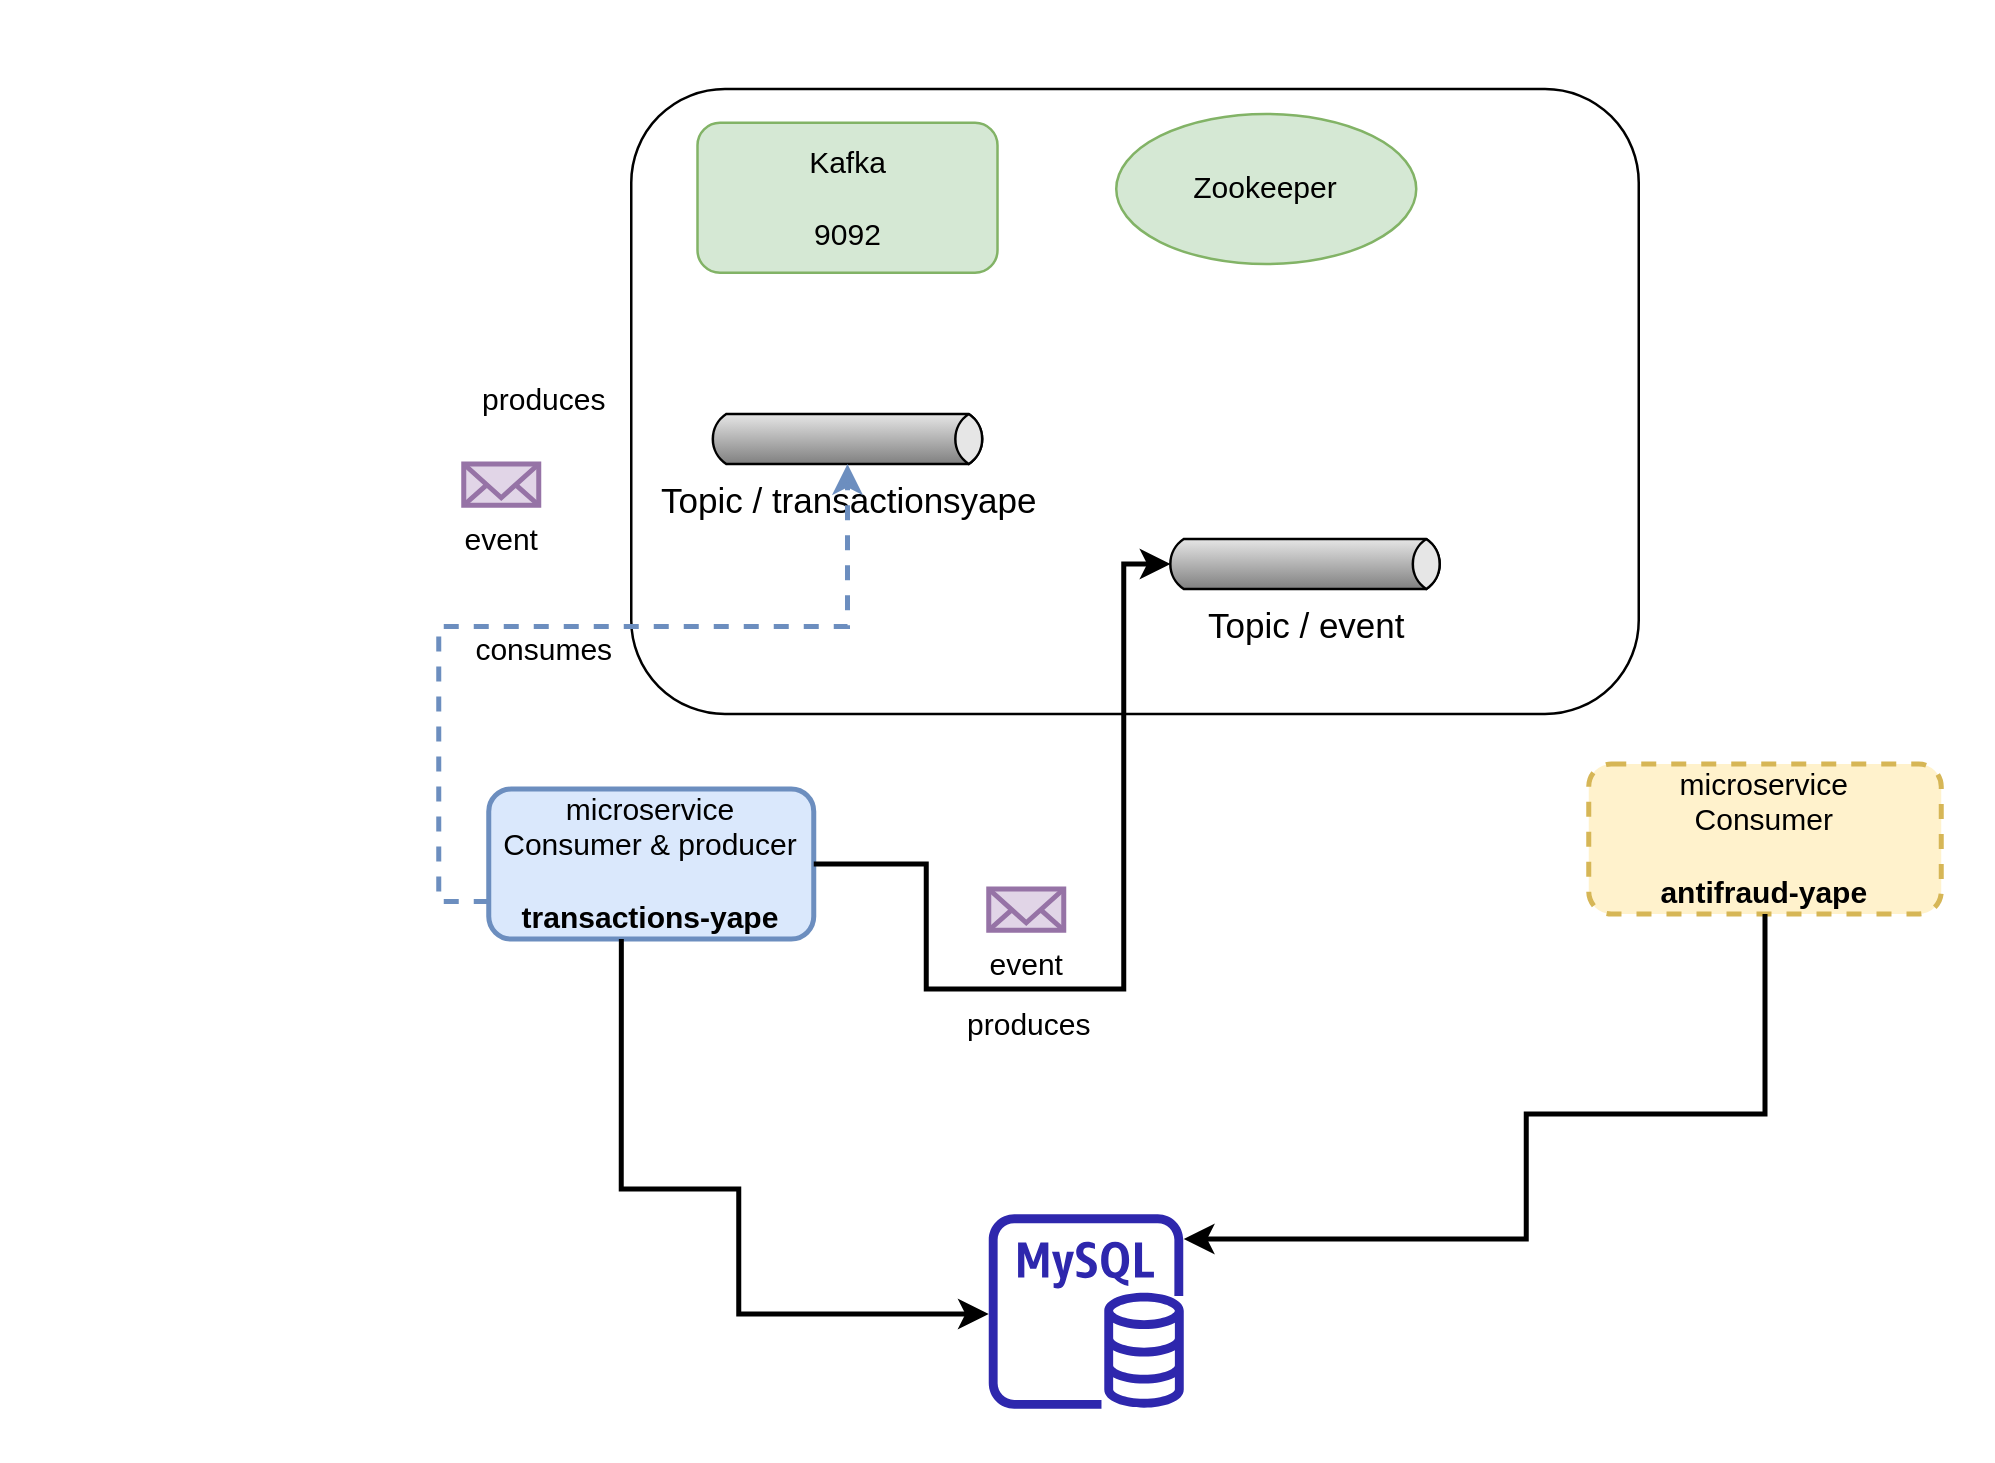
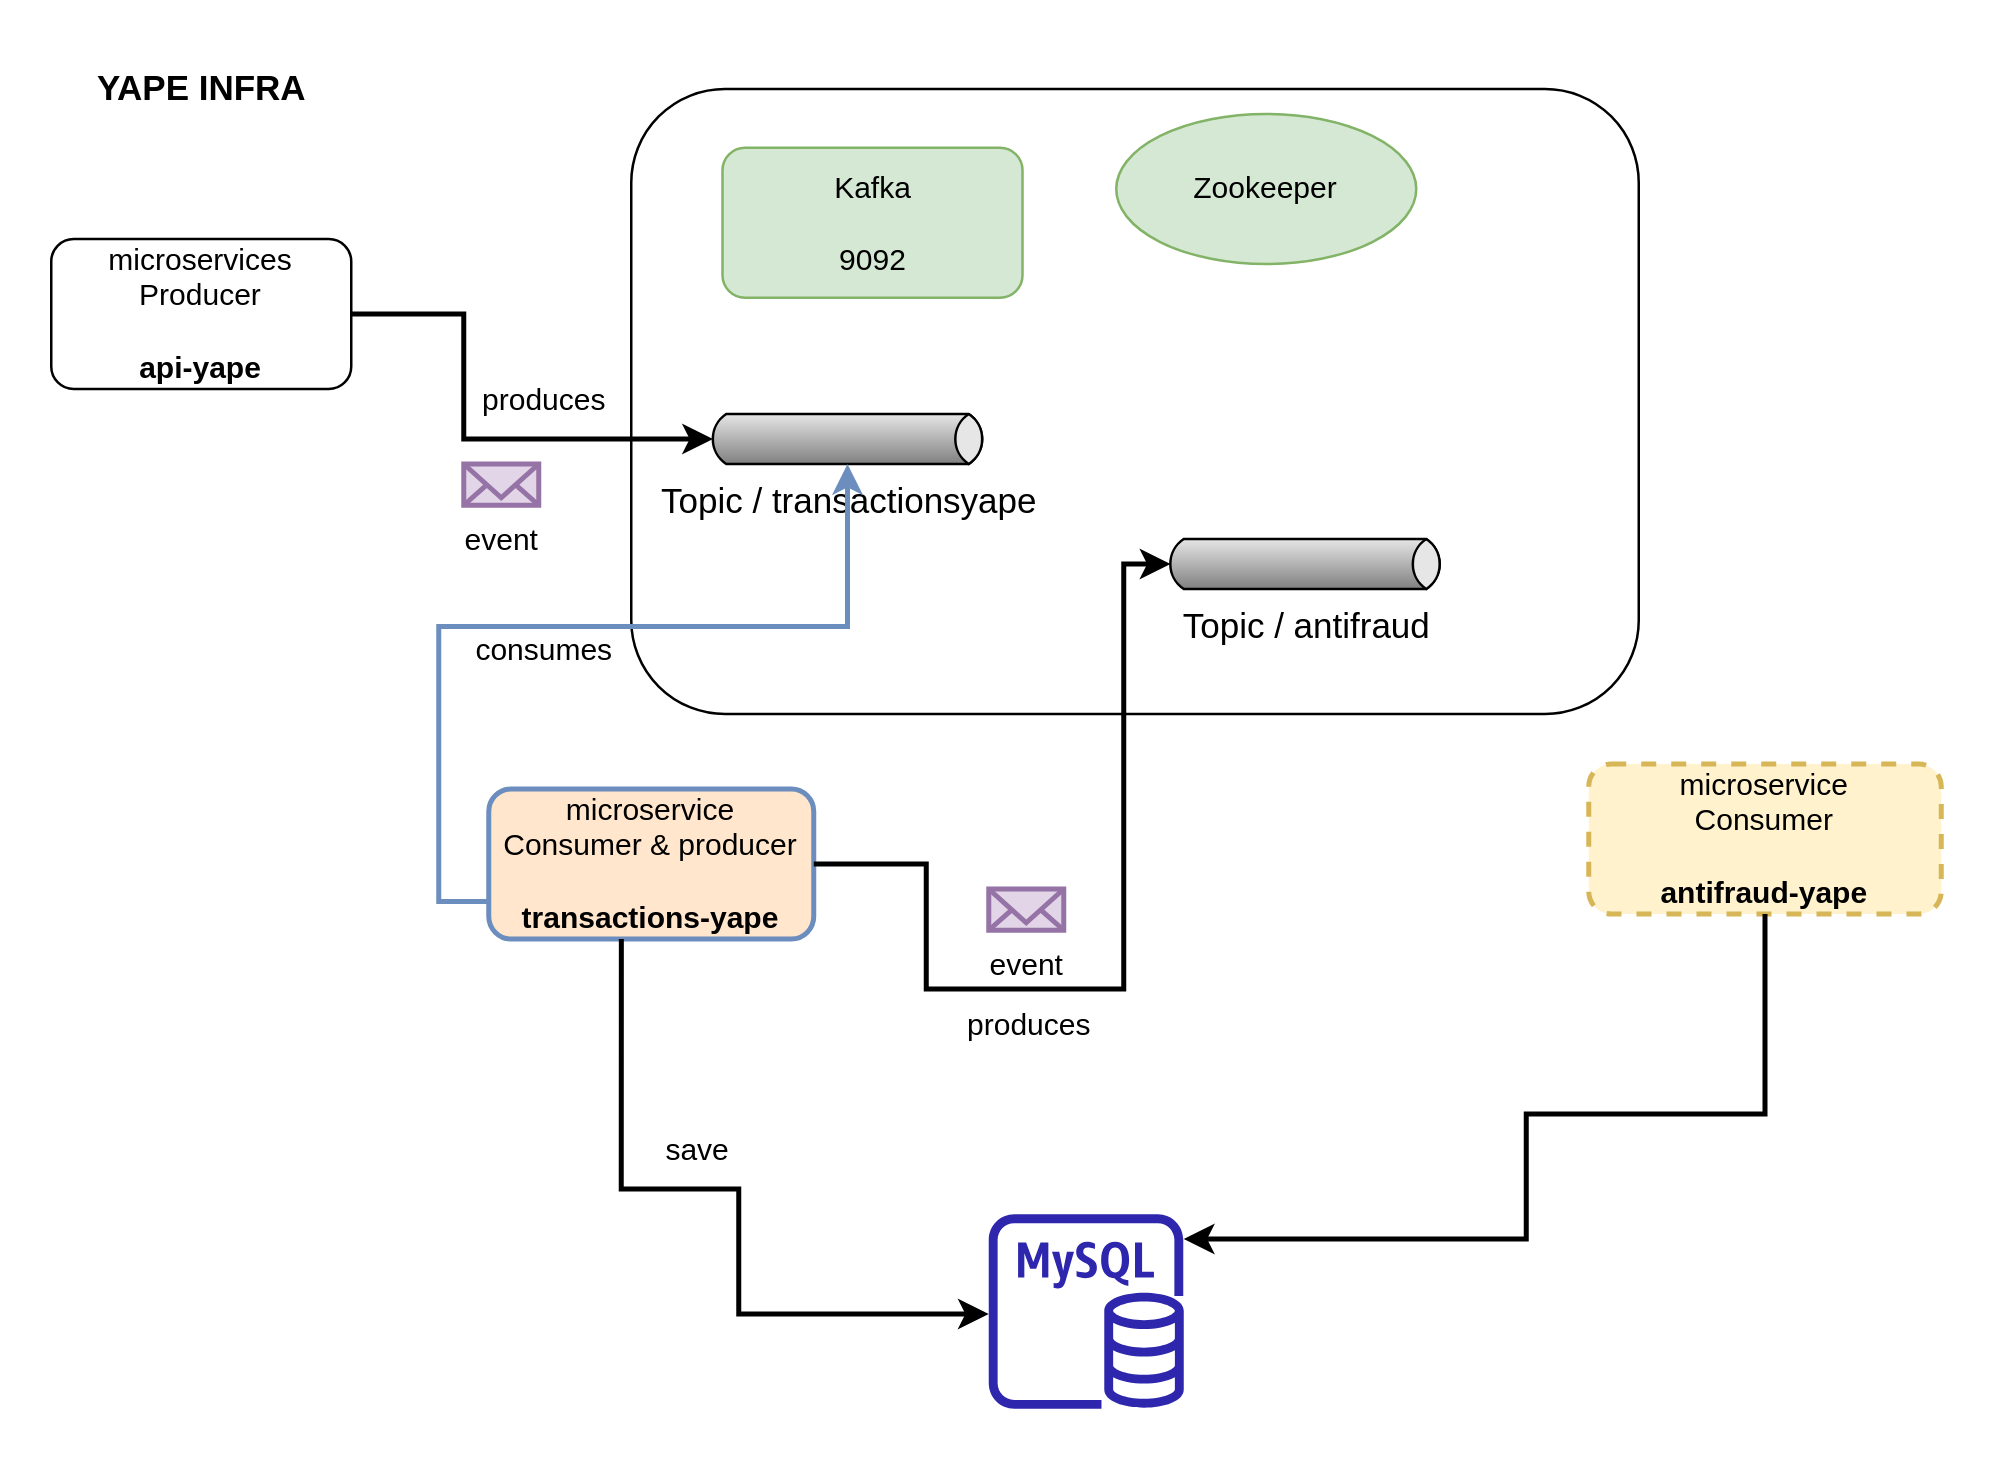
node "YAPE INFRA": added
node "Kafka 9092": moved (848, 198) -> (873, 223)
node "microservices Producer api-yape": added
edge "microservices Producer api-yape" -> "Topic / transactionsyape": added
edge "microservice Consumer & producer transactions-yape" -> "Topic / transactionsyape": style dashed -> solid
node "Topic / event": label "Topic / event" -> "Topic / antifraud"
node "microservice Consumer & producer transactions-yape": fillcolor #dae8fc -> #ffe6cc
node "save": added
